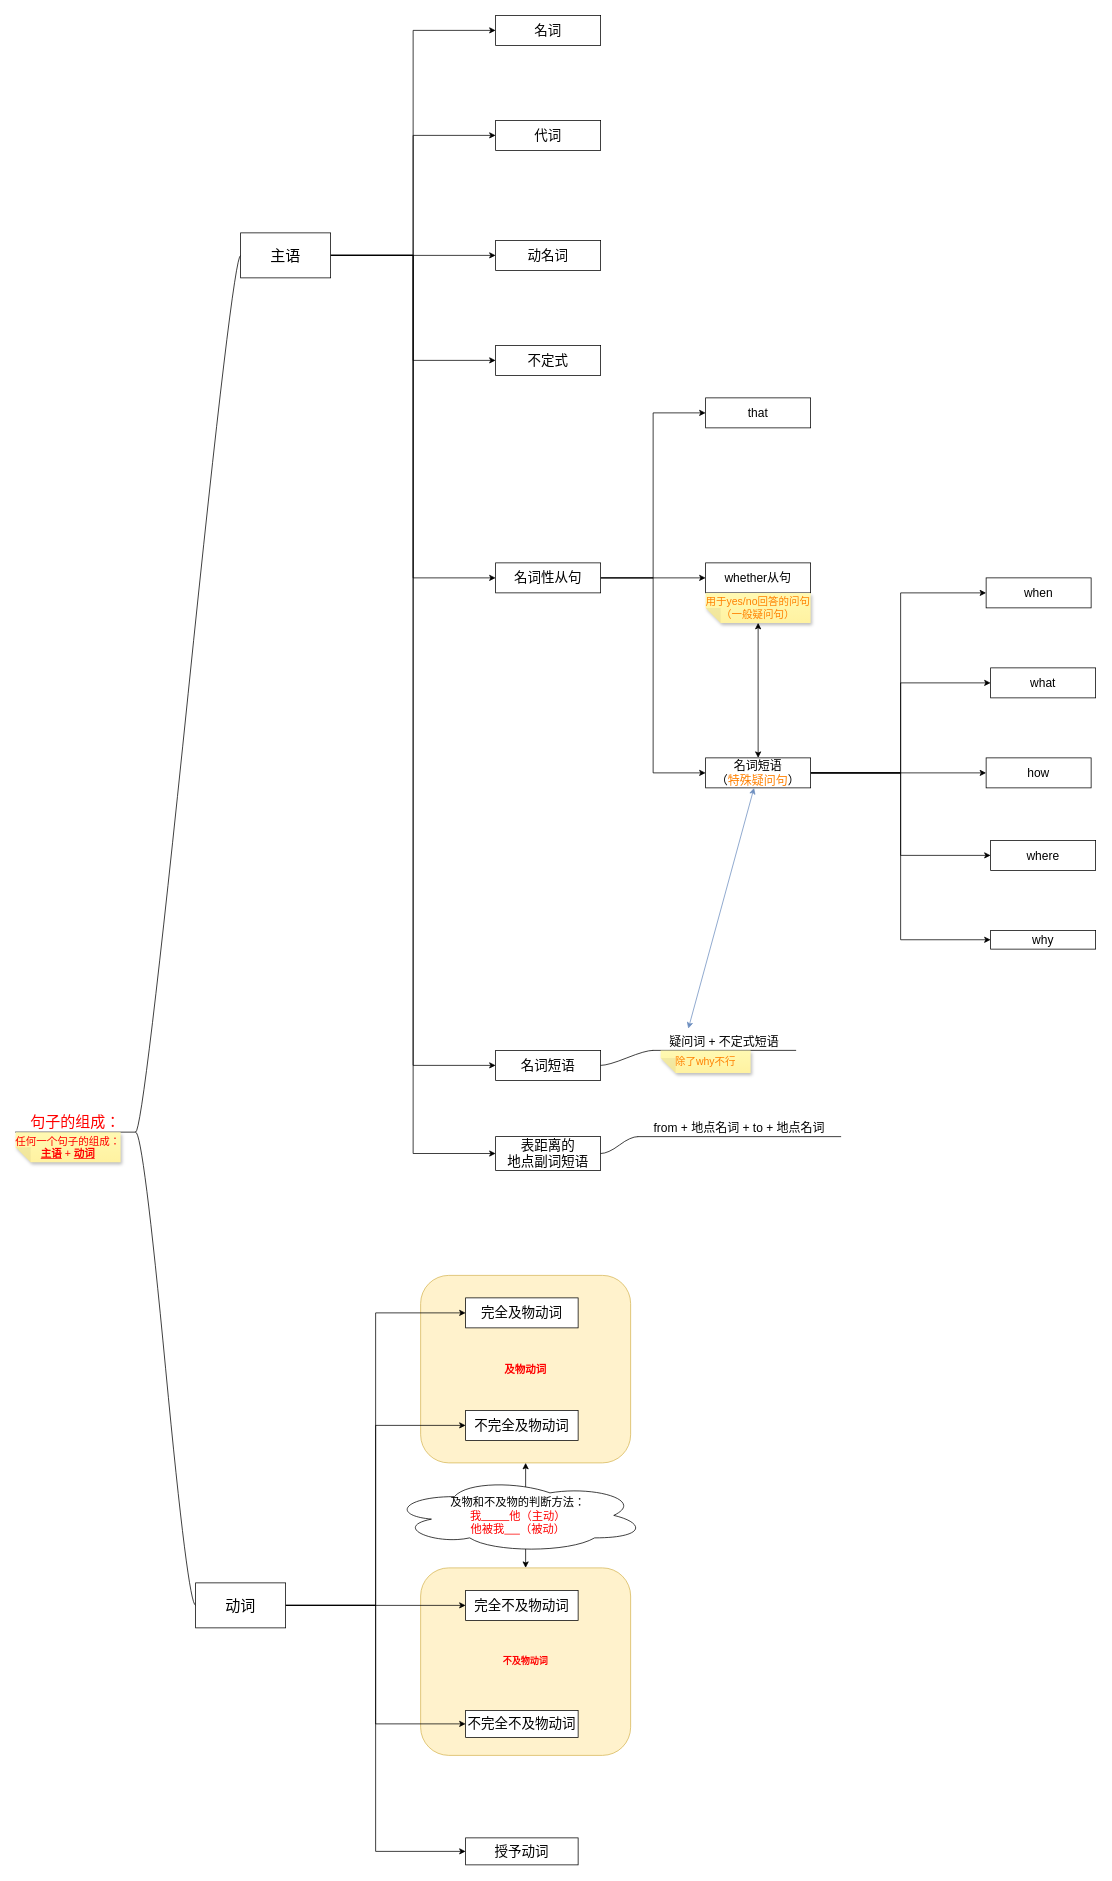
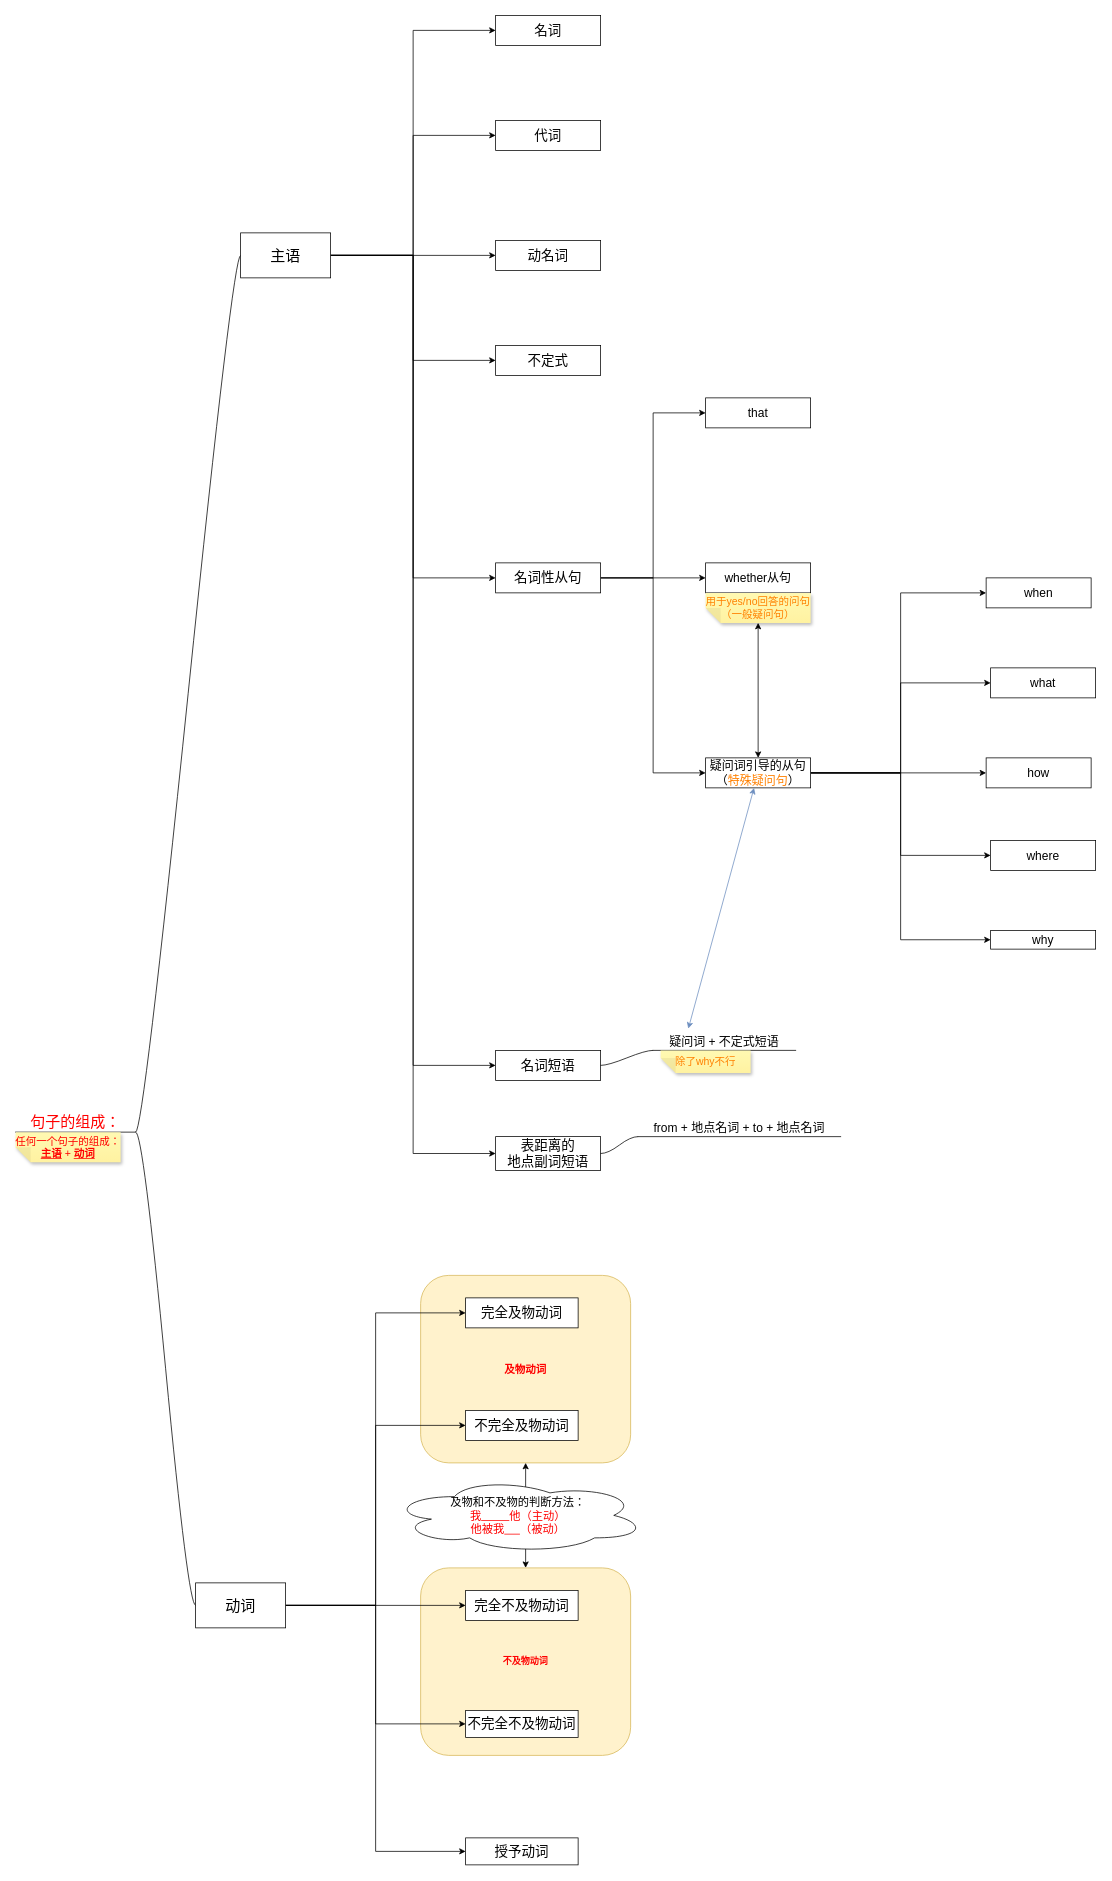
node "名词短语 （特殊疑问句）": label "名词短语 （特殊疑问句）" -> "疑问词引导的从句 （特殊疑问句）"
